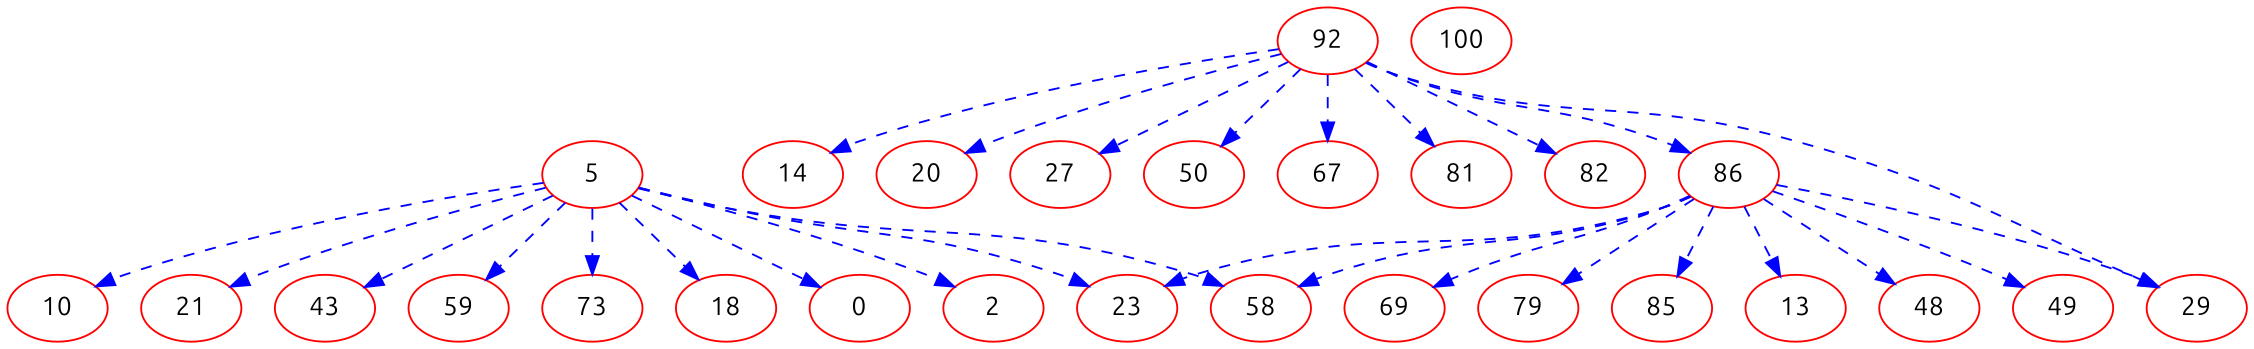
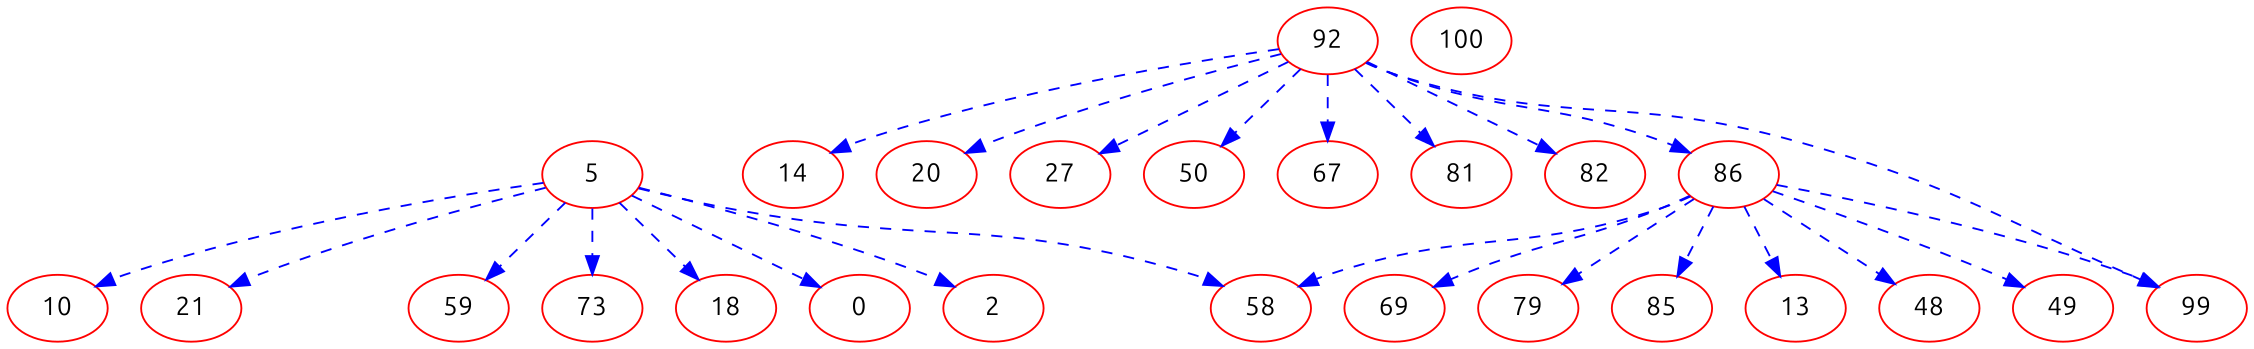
node "43": removed
node "23": removed
node "29": label "29" -> "99"
